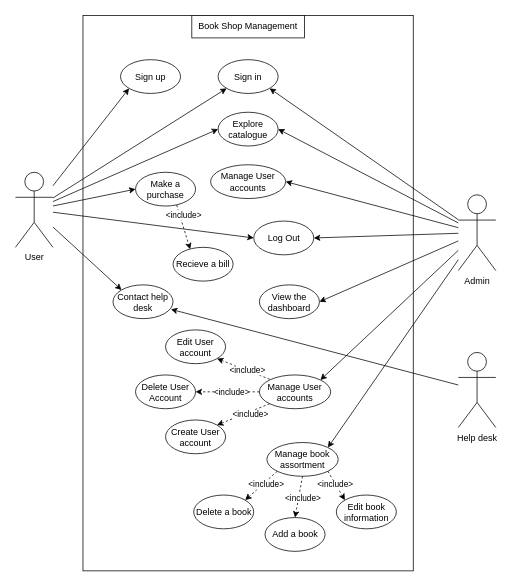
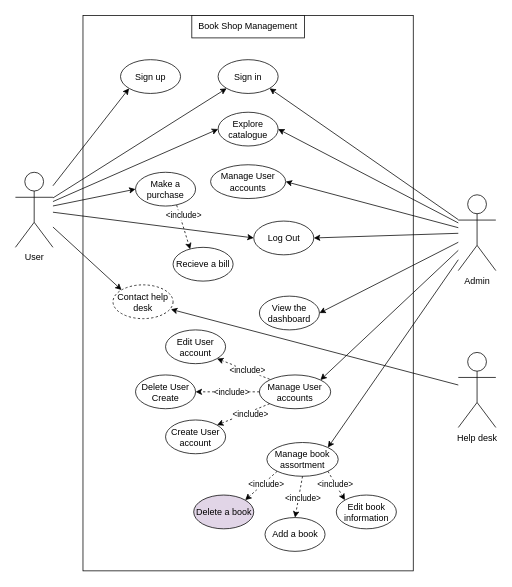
node "Contact help desk": style solid -> dashed
node "View the dashboard": moved (289, 302) -> (289, 313)
node "Delete User Account": label "Delete User Account" -> "Delete User Create"
node "Delete a book": fillcolor #ffffff -> #e1d5e7
